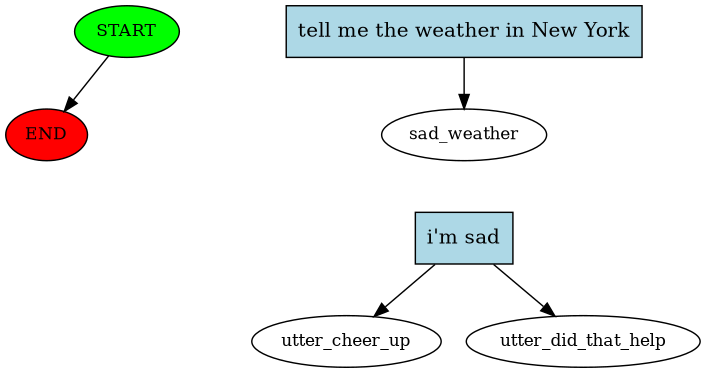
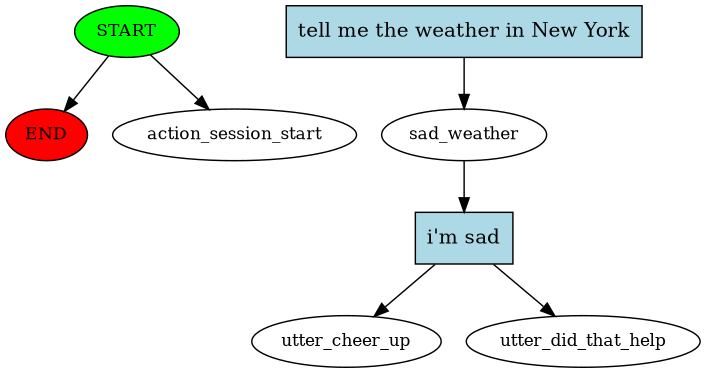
node "action_session_start": added
edge "sad_weather" -> "i'm sad": added
